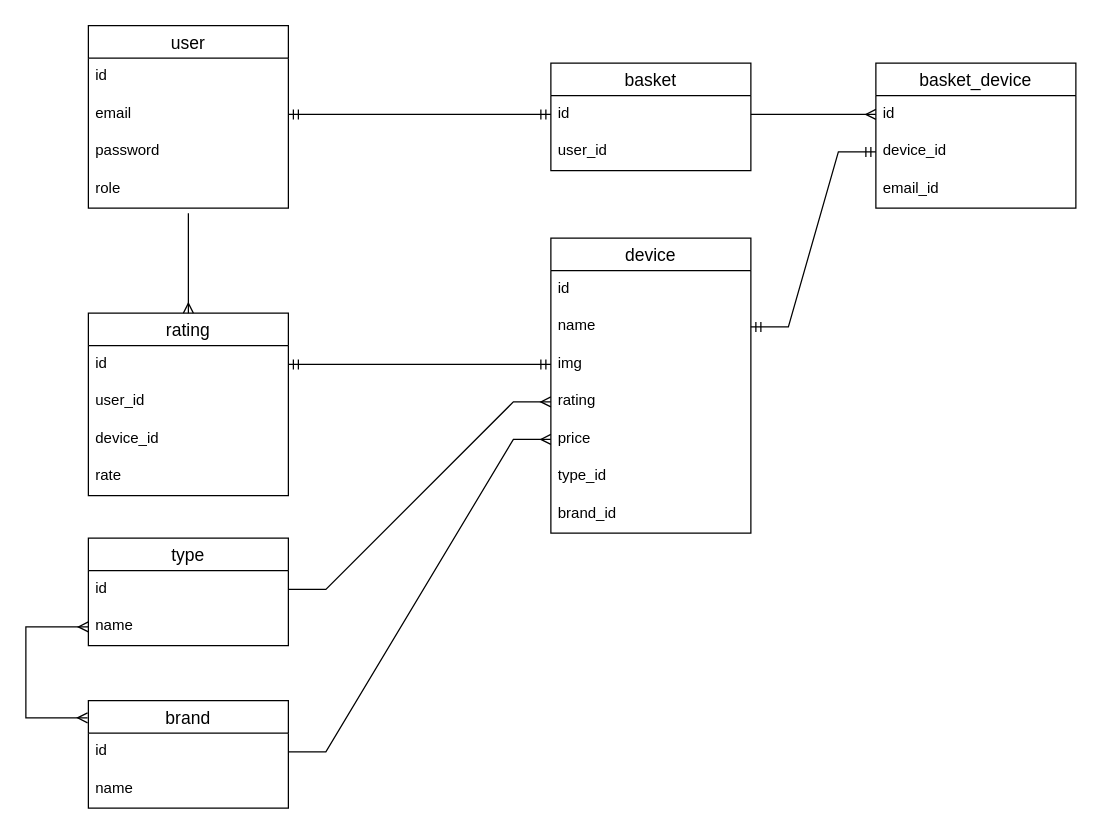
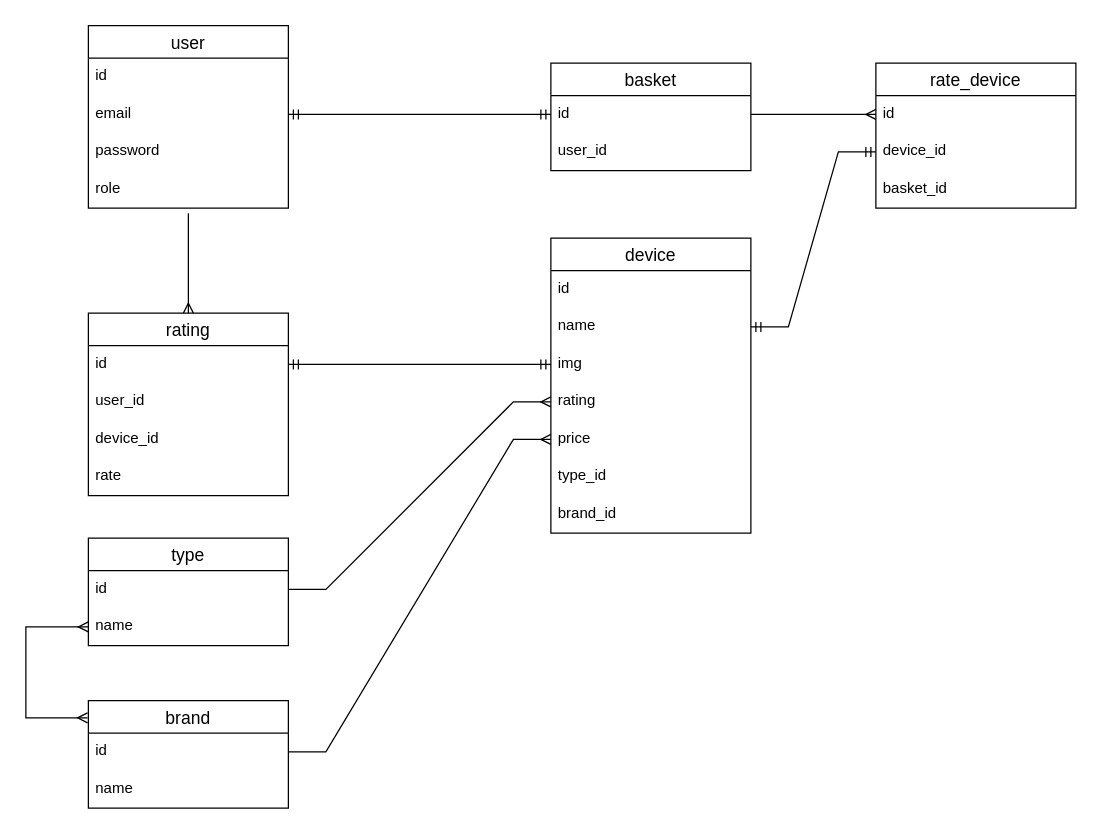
node "basket_device": label "basket_device" -> "rate_device"
node "email_id": label "email_id" -> "basket_id"
